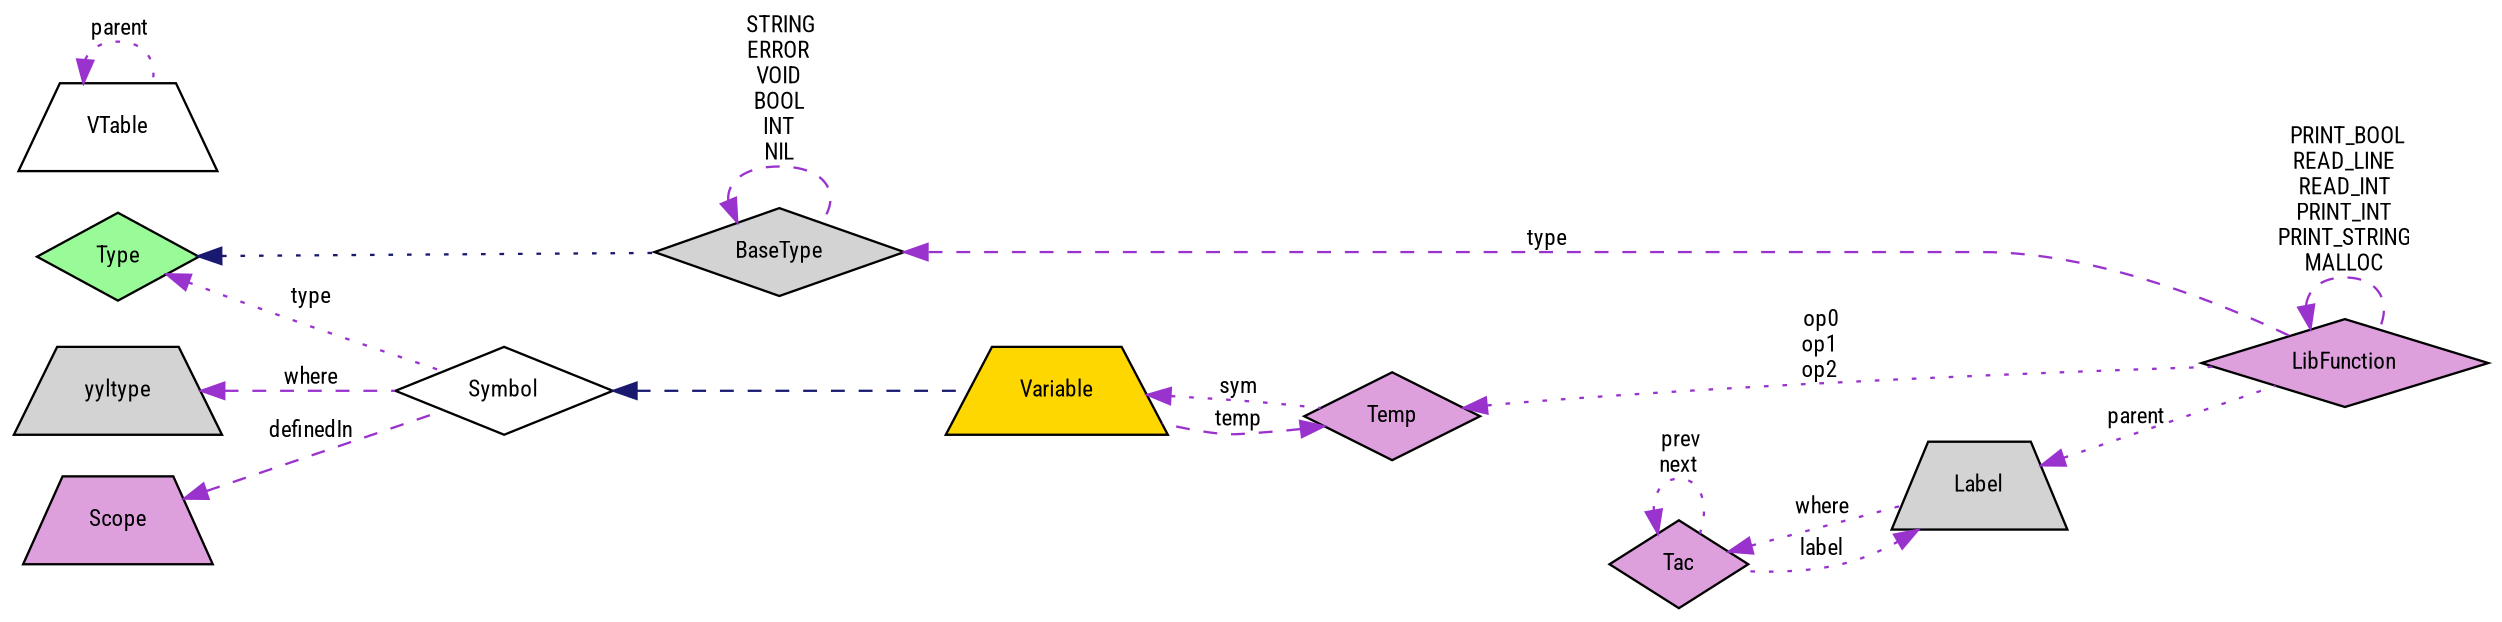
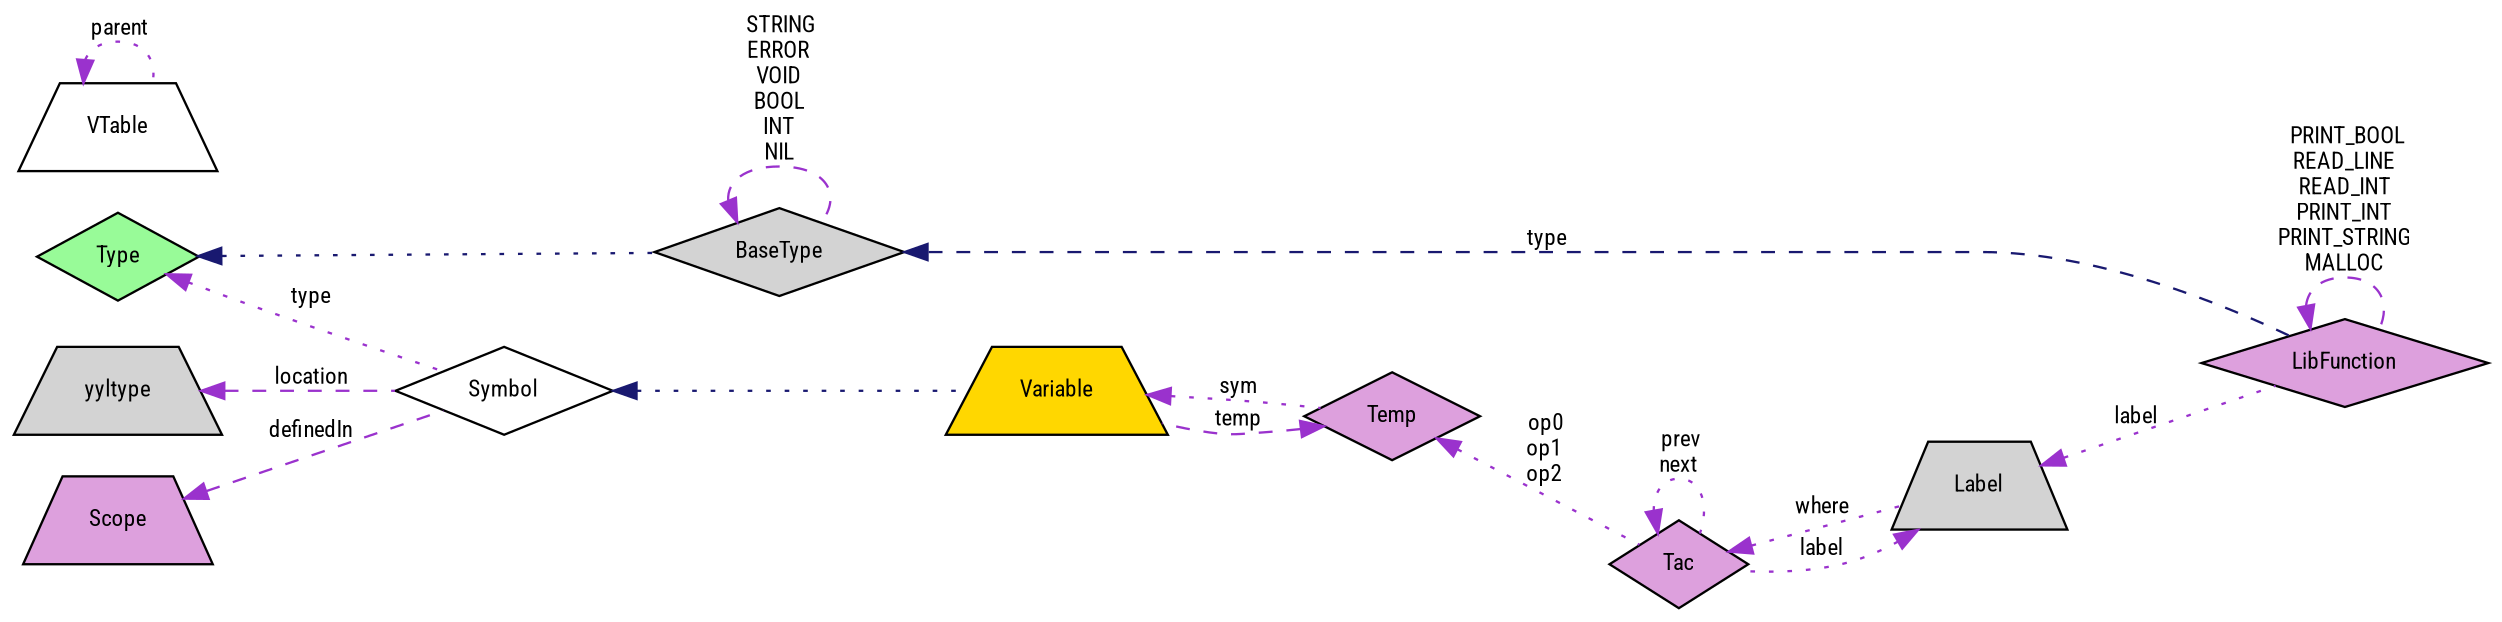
edge "LibFunction" -> "BaseType": color darkorchid3 -> midnightblue
edge "Symbol" -> "yyltype": label " where" -> " location"
edge "LibFunction" -> "Temp": now "Tac" -> "Temp"
edge "Variable" -> "Symbol": style dashed -> dotted
edge "LibFunction" -> "Label": label " parent" -> " label"
